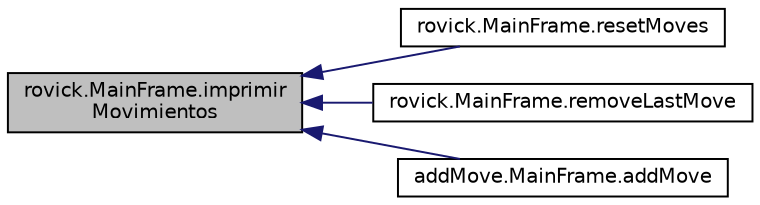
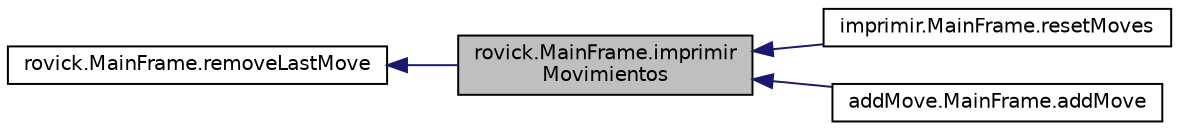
node "rovick.MainFrame.resetMoves": label "rovick.MainFrame.resetMoves" -> "imprimir.MainFrame.resetMoves"
edge "rovick.MainFrame.removeLastMove" -> "rovick.MainFrame.imprimir Movimientos": reversed
